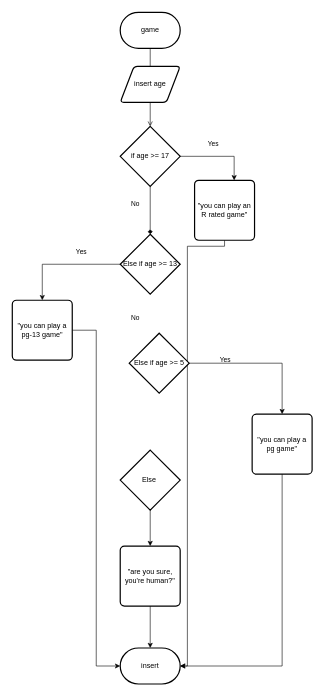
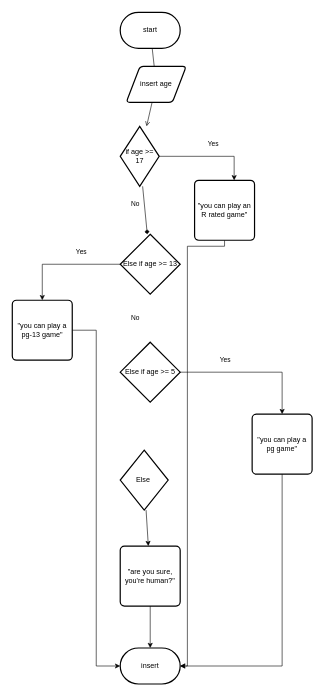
node "game": label "game" -> "start"
node "insert age": moved (150, 84) -> (156, 84)
node "if age >= 17": size 60x60 -> 39x60
node "Else if age >= 5": moved (159, 363) -> (150, 372)
node "Else": size 60x60 -> 48x60
